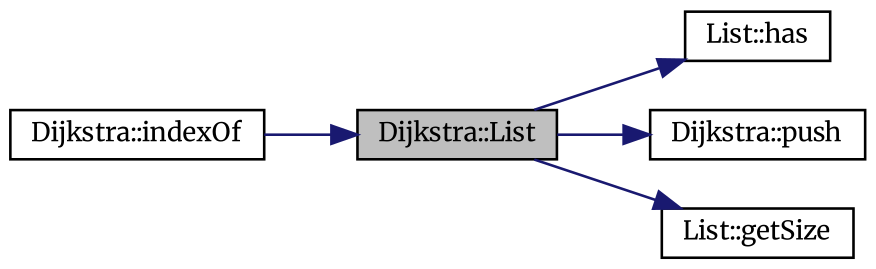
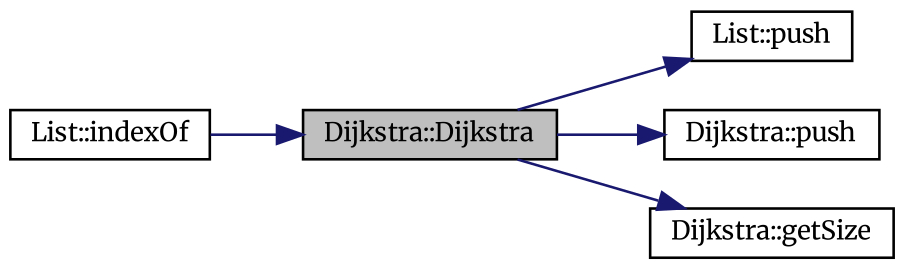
node "List::has": label "List::has" -> "List::push"
node "Dijkstra::indexOf": label "Dijkstra::indexOf" -> "List::indexOf"
node "Dijkstra::List": label "Dijkstra::List" -> "Dijkstra::Dijkstra"
node "List::getSize": label "List::getSize" -> "Dijkstra::getSize"
